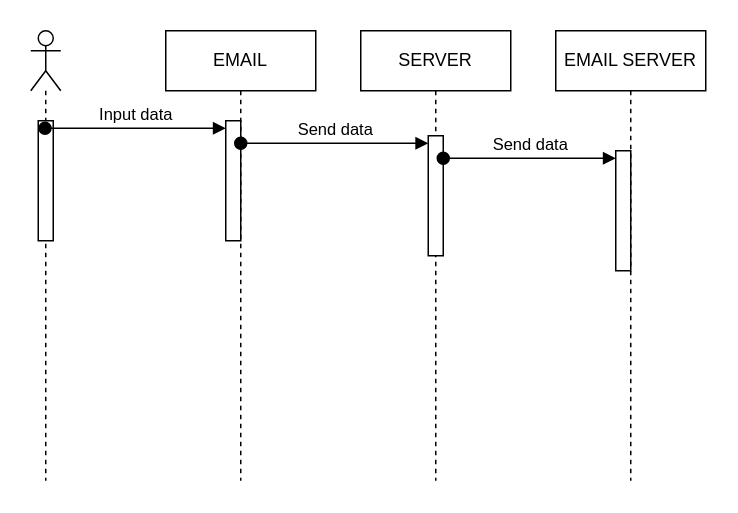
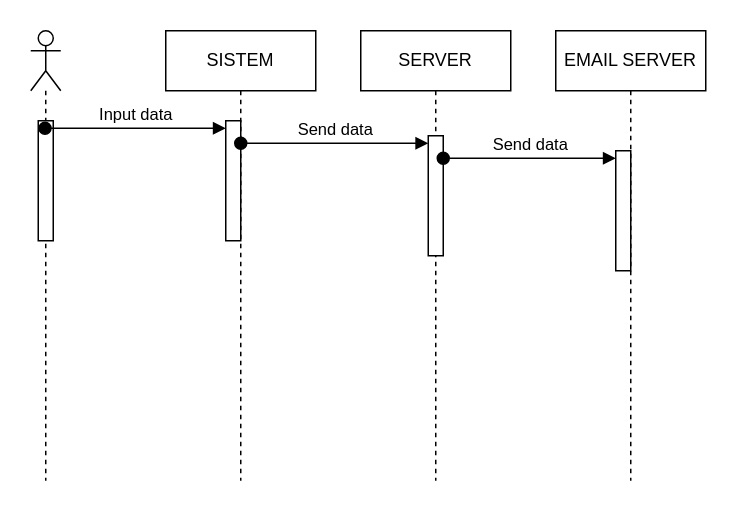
node "EMAIL": label "EMAIL" -> "SISTEM"
